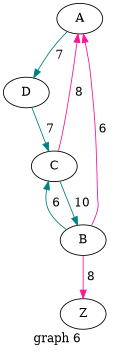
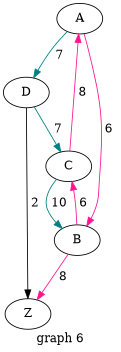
edge "B" -> "A": reversed
edge "D" -> "Z": added, label "2"
edge "B" -> "C": color teal -> deeppink
